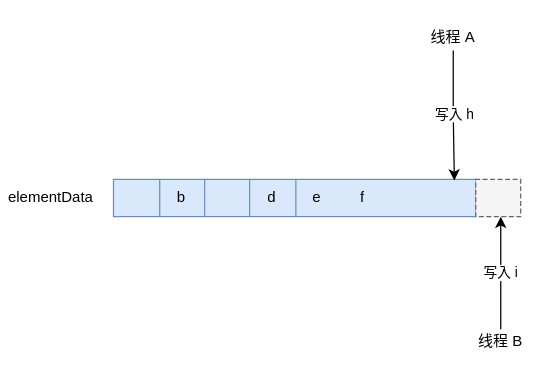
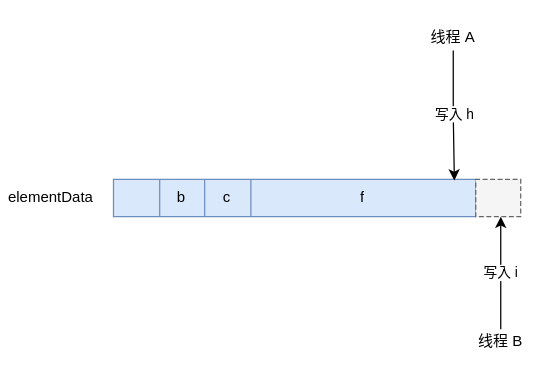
node "c": added
node "d": removed
node "e": removed
